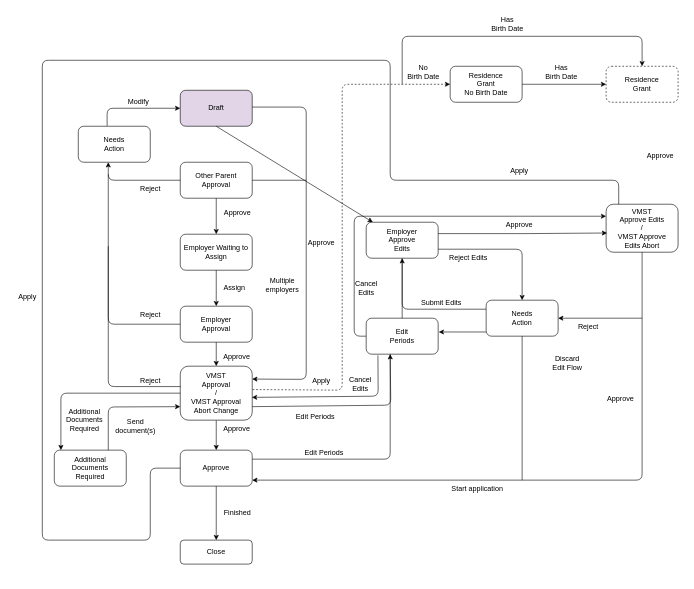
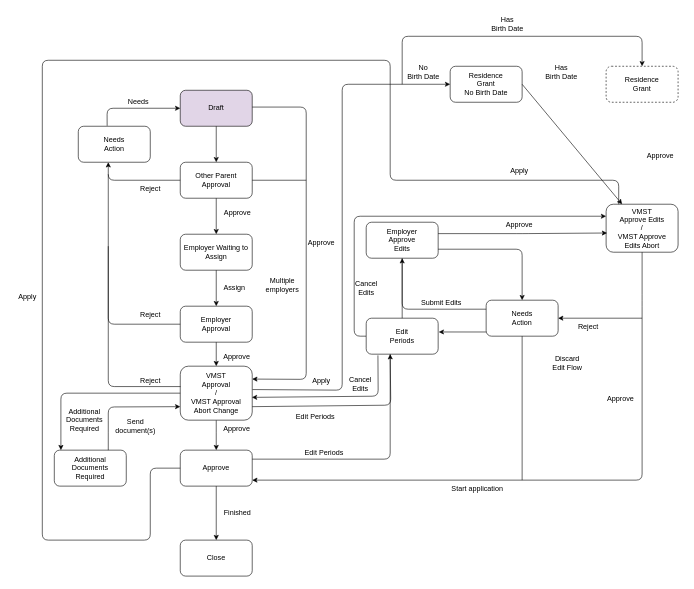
edge "Residence Grant No Birth Date" -> "Residence Grant": now "Residence Grant No Birth Date" -> "VMST Approve Edits / VMST Approve Edits Abort"
node "Modify": label "Modify" -> "Needs"
edge "Draft" -> "Employer Approve Edits": now "Draft" -> "Other Parent Approval"
edge "VMST Approval / VMST Approval Abort Change" -> "Residence Grant No Birth Date": style dashed -> solid
node "Reject Edits": removed
node "Close": size 72x24 -> 72x36
